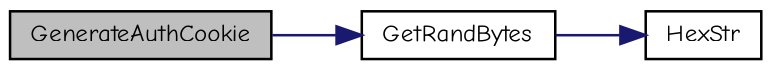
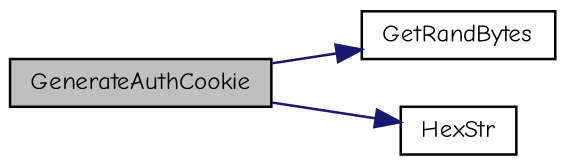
edge "GetRandBytes" -> "HexStr": now "GenerateAuthCookie" -> "HexStr"
